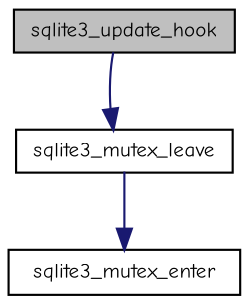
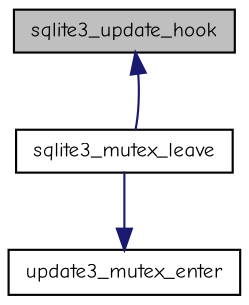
edge "sqlite3_update_hook" -> "sqlite3_mutex_leave": reversed
node "sqlite3_mutex_enter": label "sqlite3_mutex_enter" -> "update3_mutex_enter"
